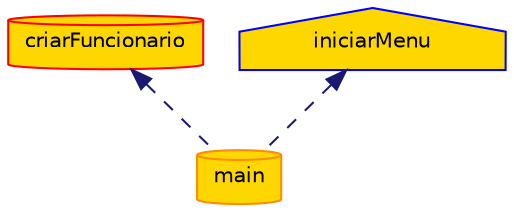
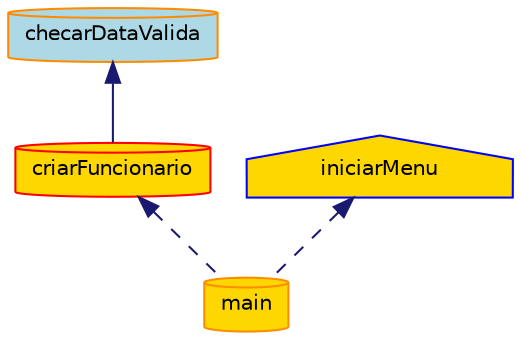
node "checarDataValida": added
